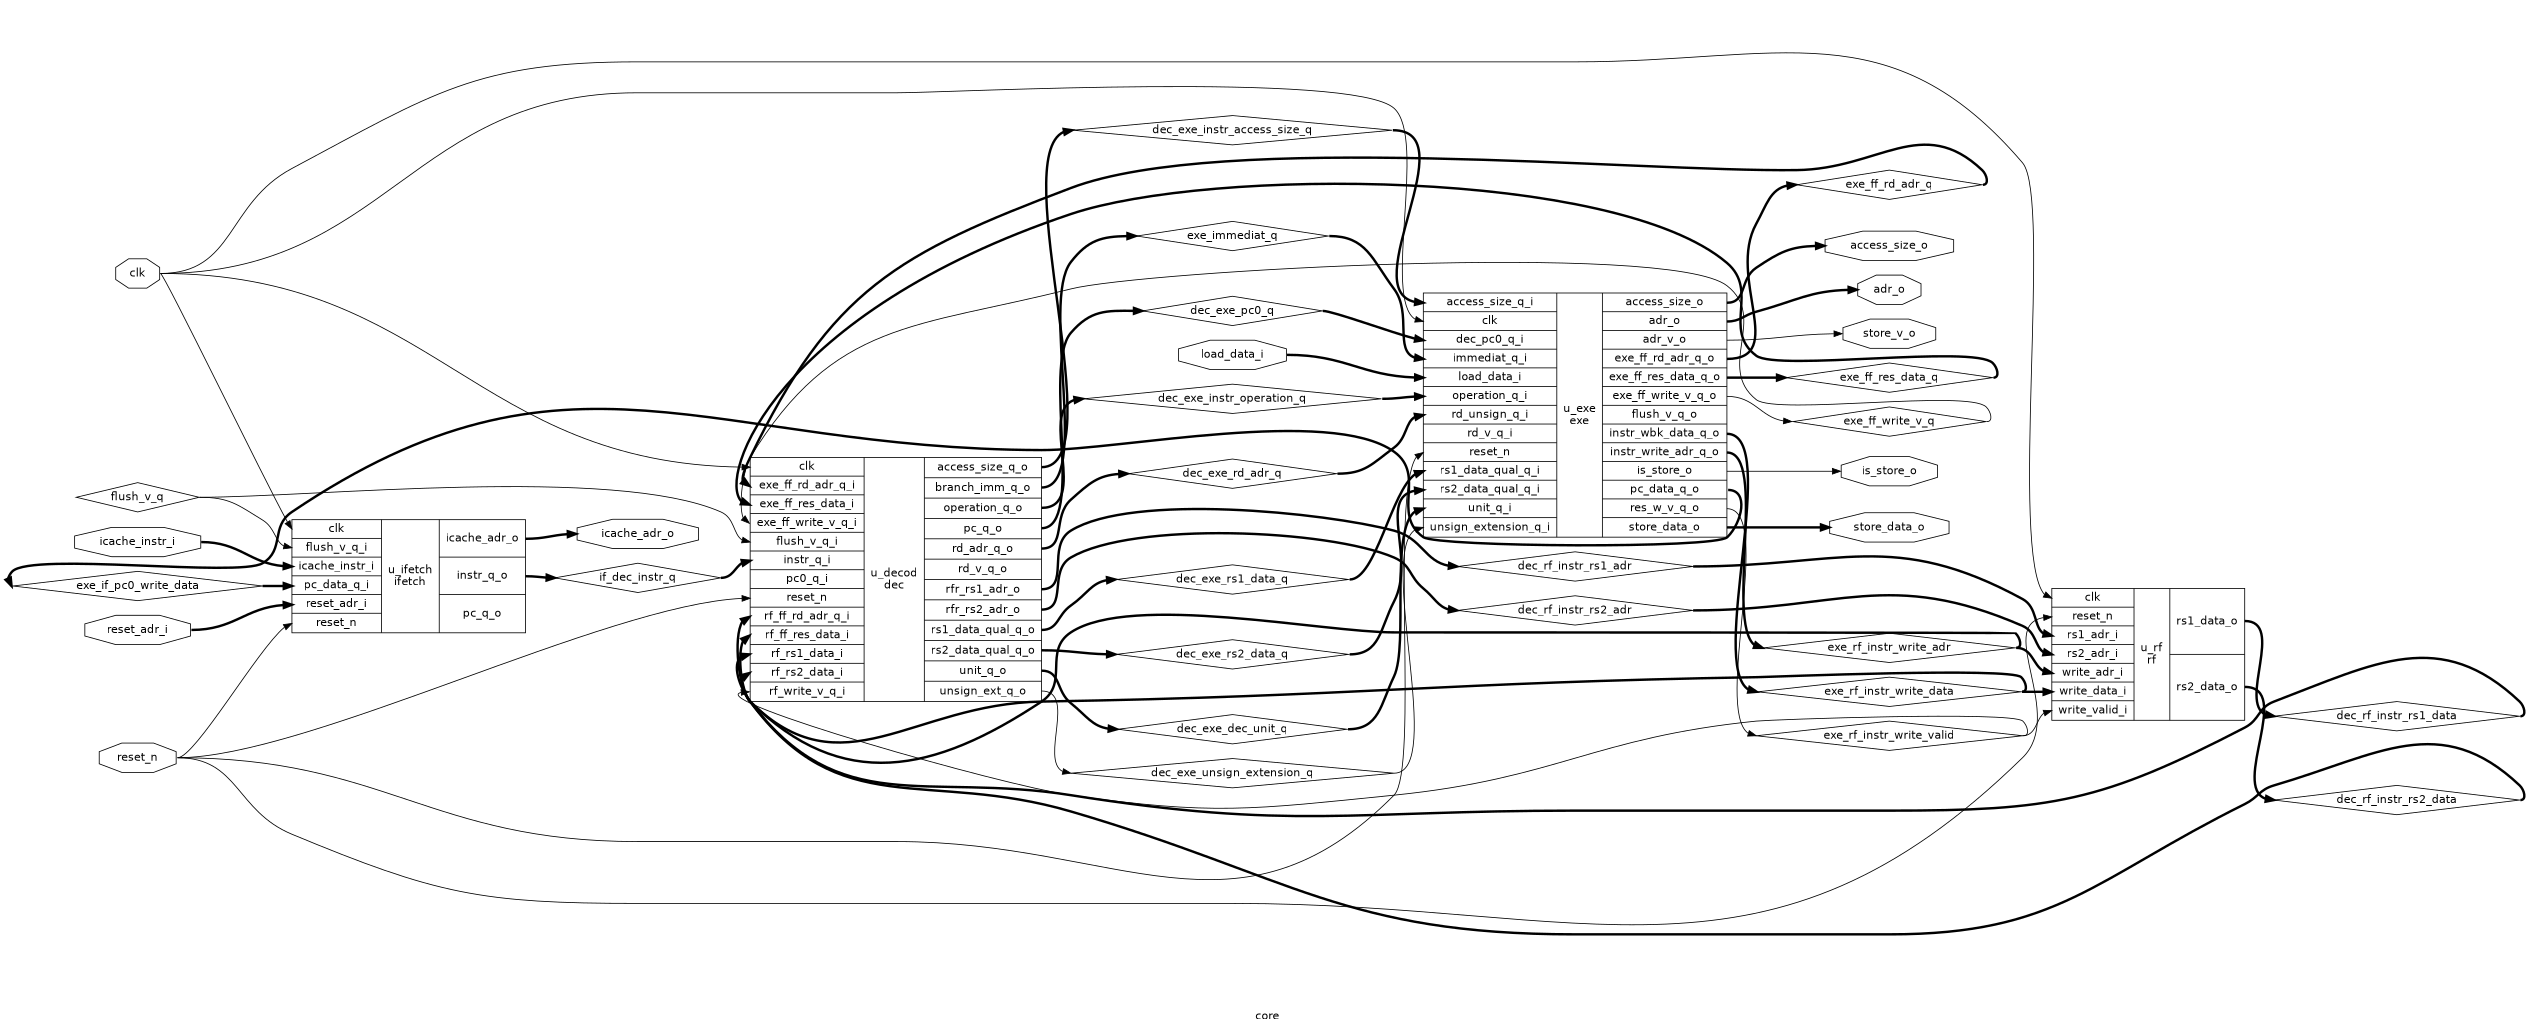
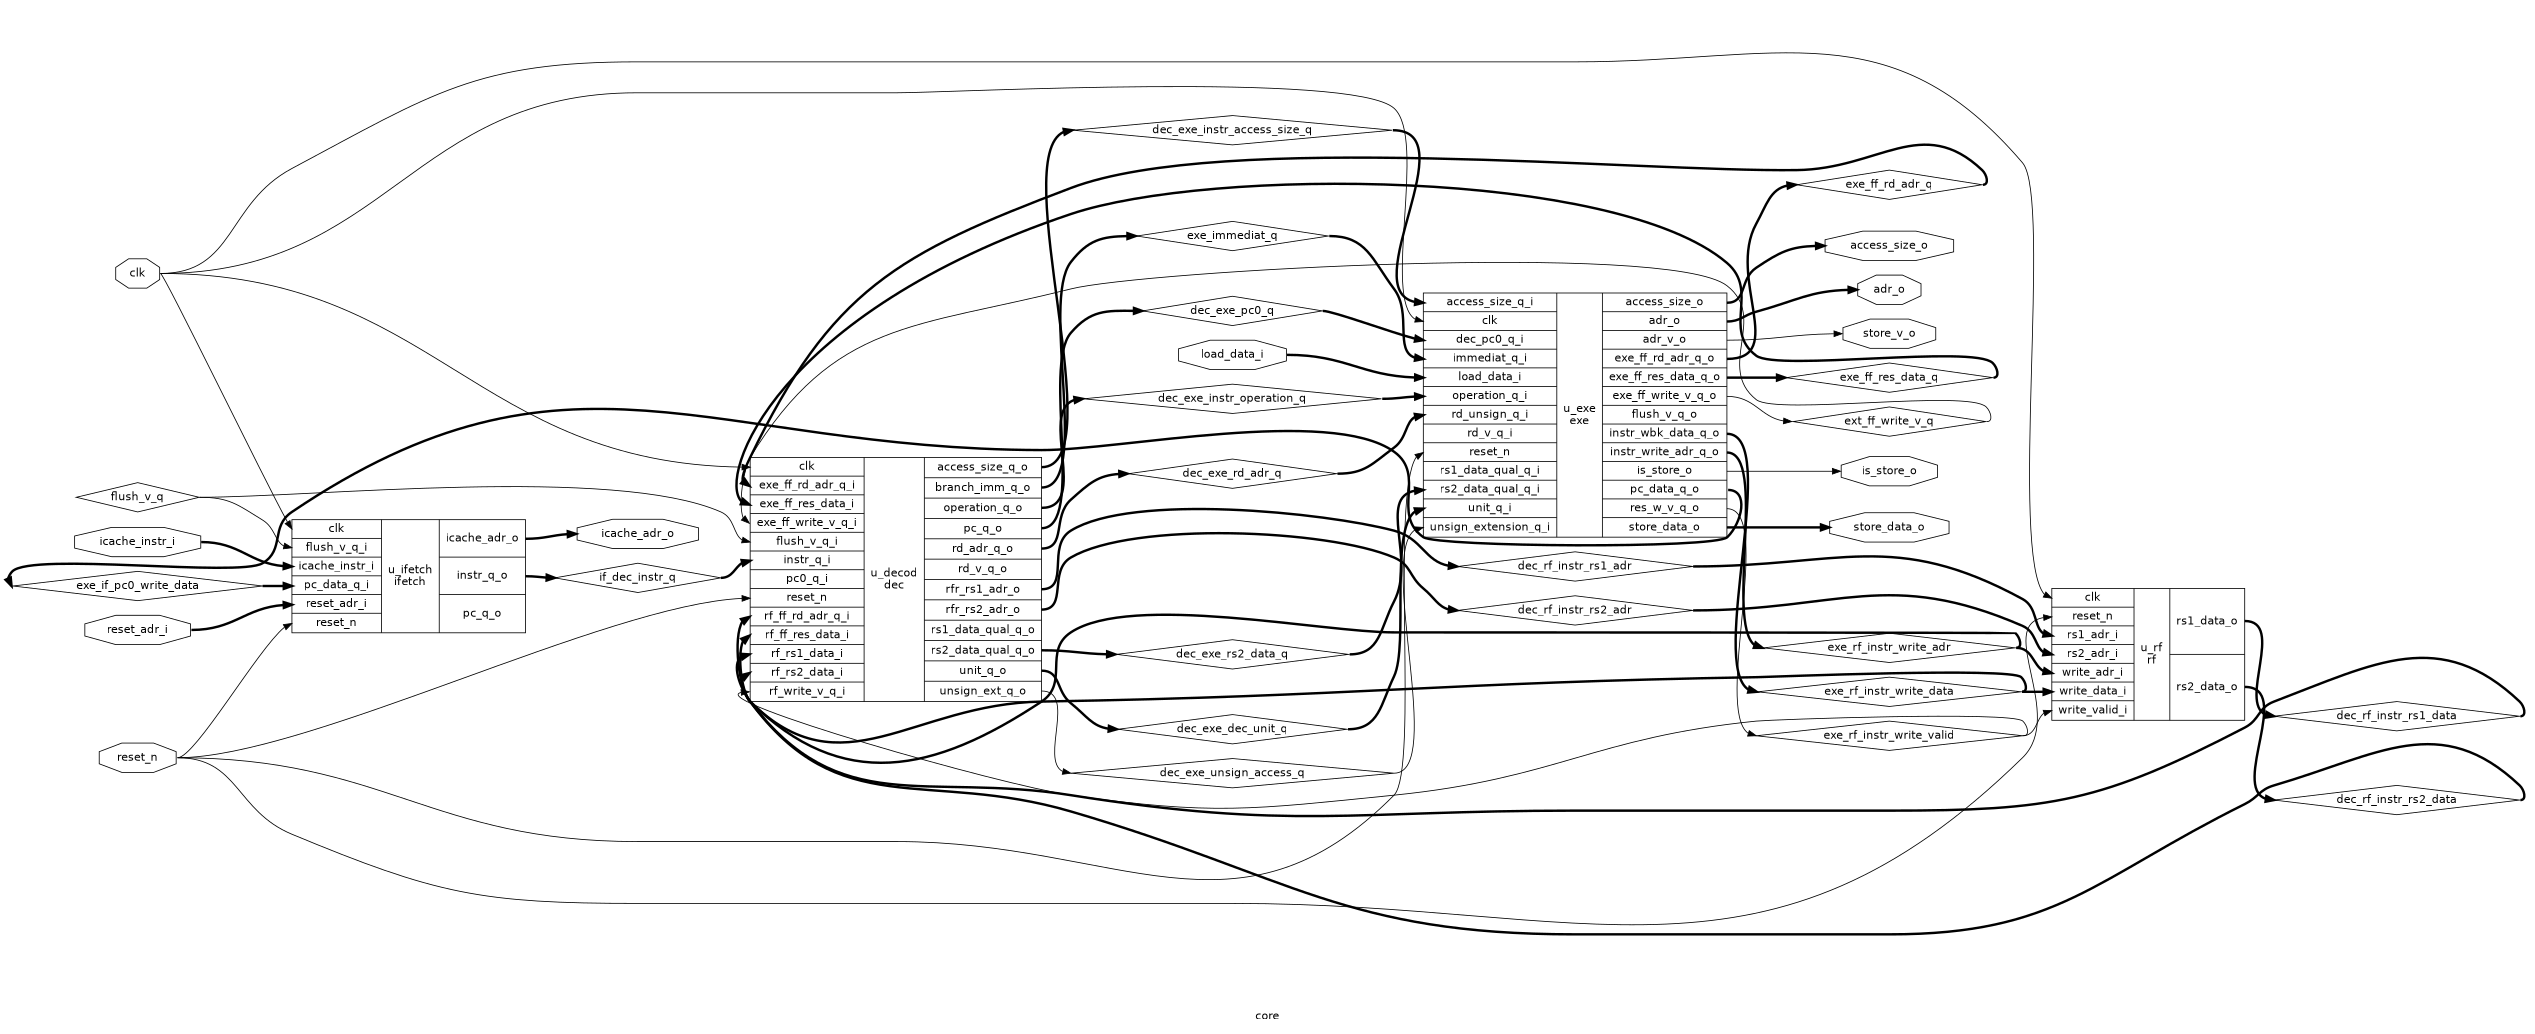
node "exe_ff_write_v_q": label "exe_ff_write_v_q" -> "ext_ff_write_v_q"
node "dec_exe_rs1_data_q": removed
node "dec_exe_unsign_extension_q": label "dec_exe_unsign_extension_q" -> "dec_exe_unsign_access_q"
